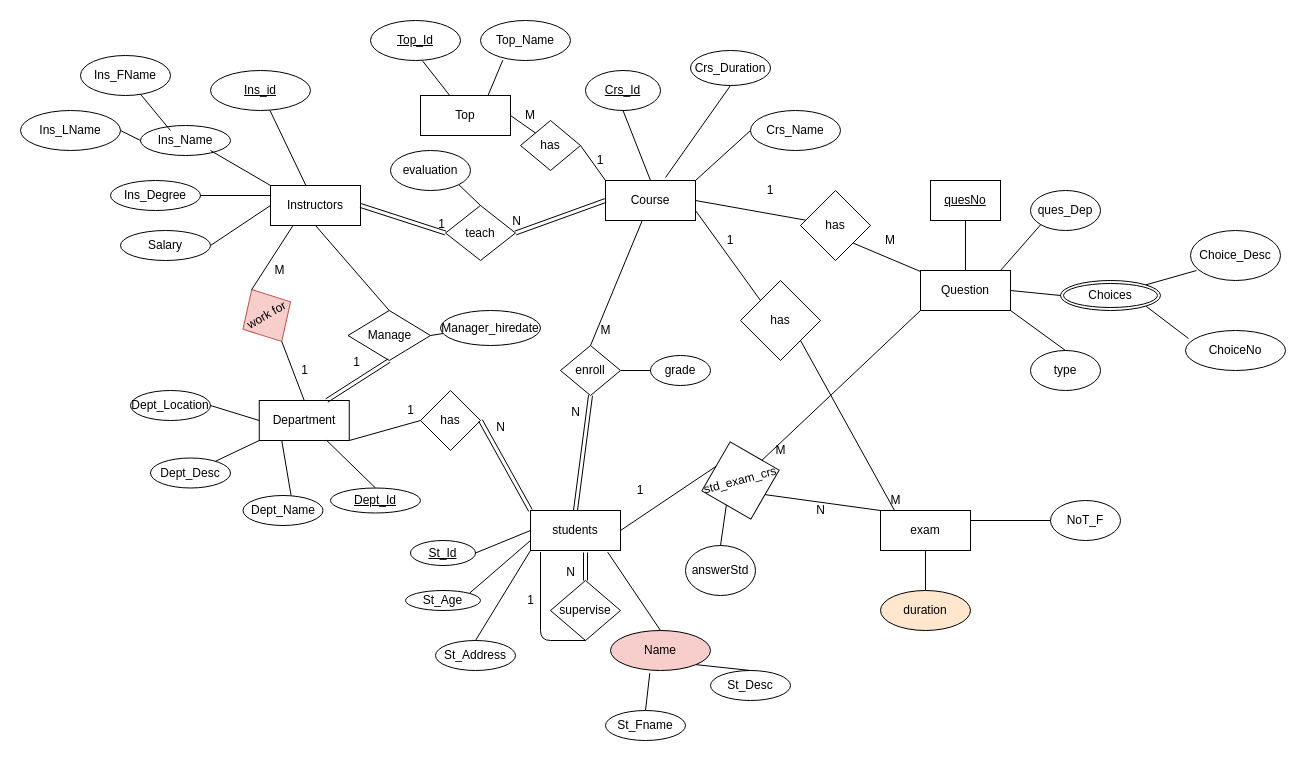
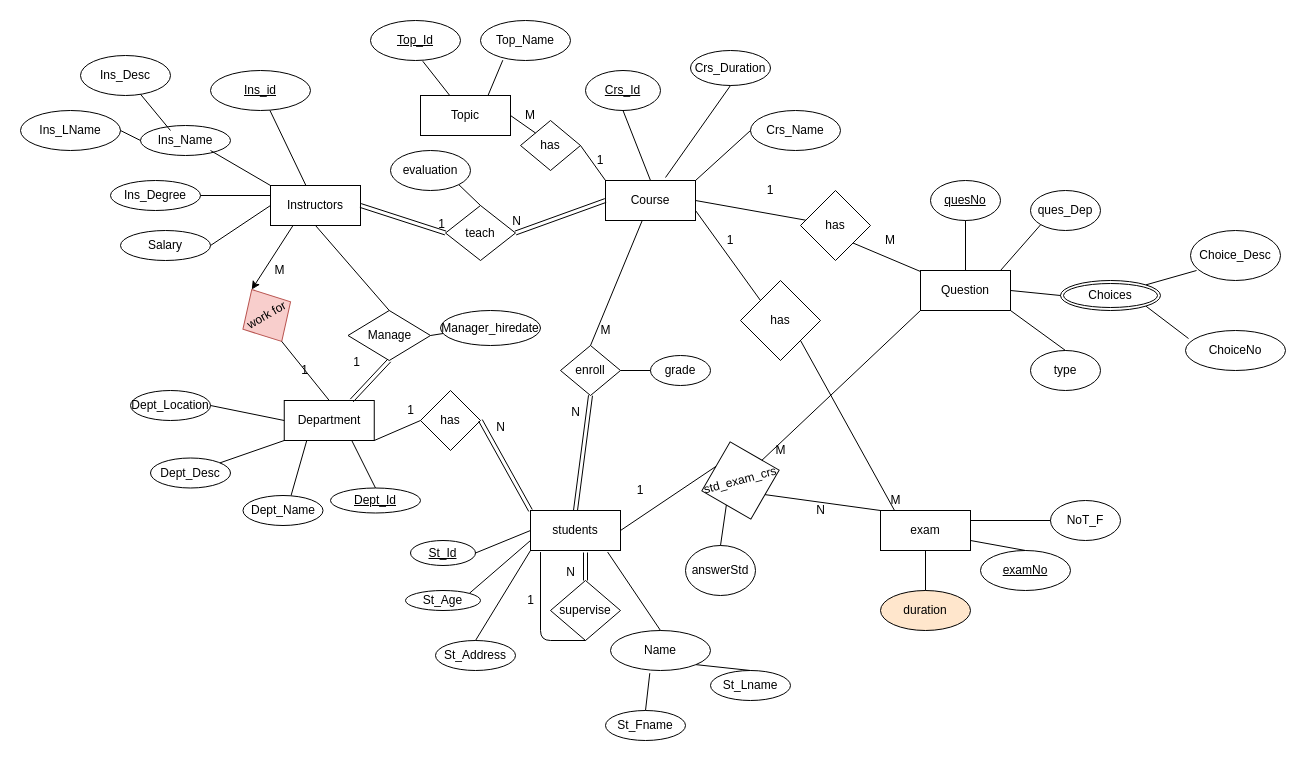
node "Ins_FName": label "Ins_FName" -> "Ins_Desc"
node "Top": label "Top" -> "Topic"
node "quesNo": shape rectangle -> ellipse
edge "Instructors" -- "work for": arrowhead none -> classic
node "Department": moved (304, 421) -> (329, 421)
edge "exam" -- "examNo": added
node "examNo": added
node "Name": fillcolor #f8cecc -> #ffffff
node "St_Desc": label "St_Desc" -> "St_Lname"
